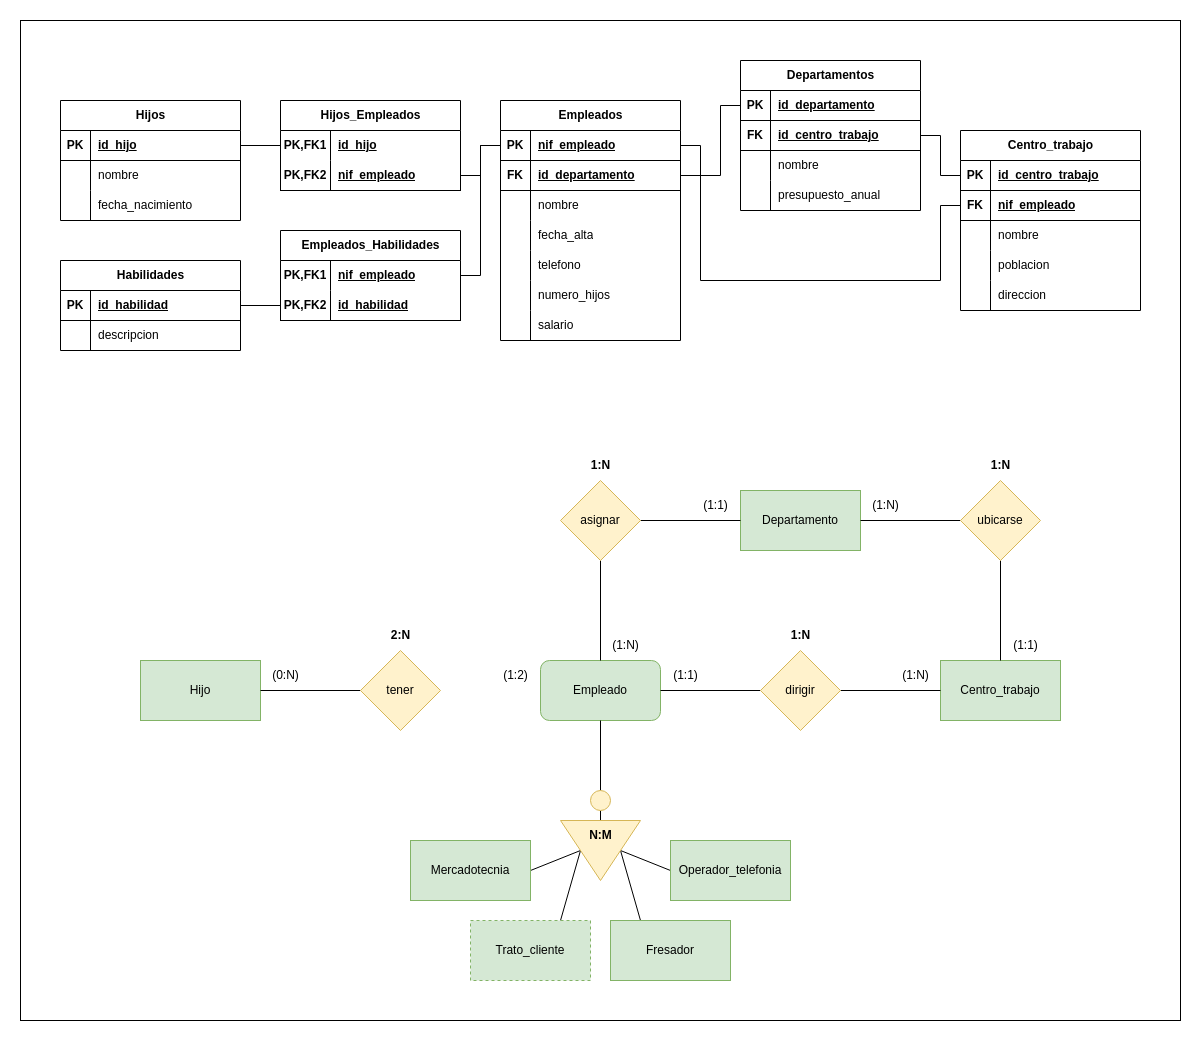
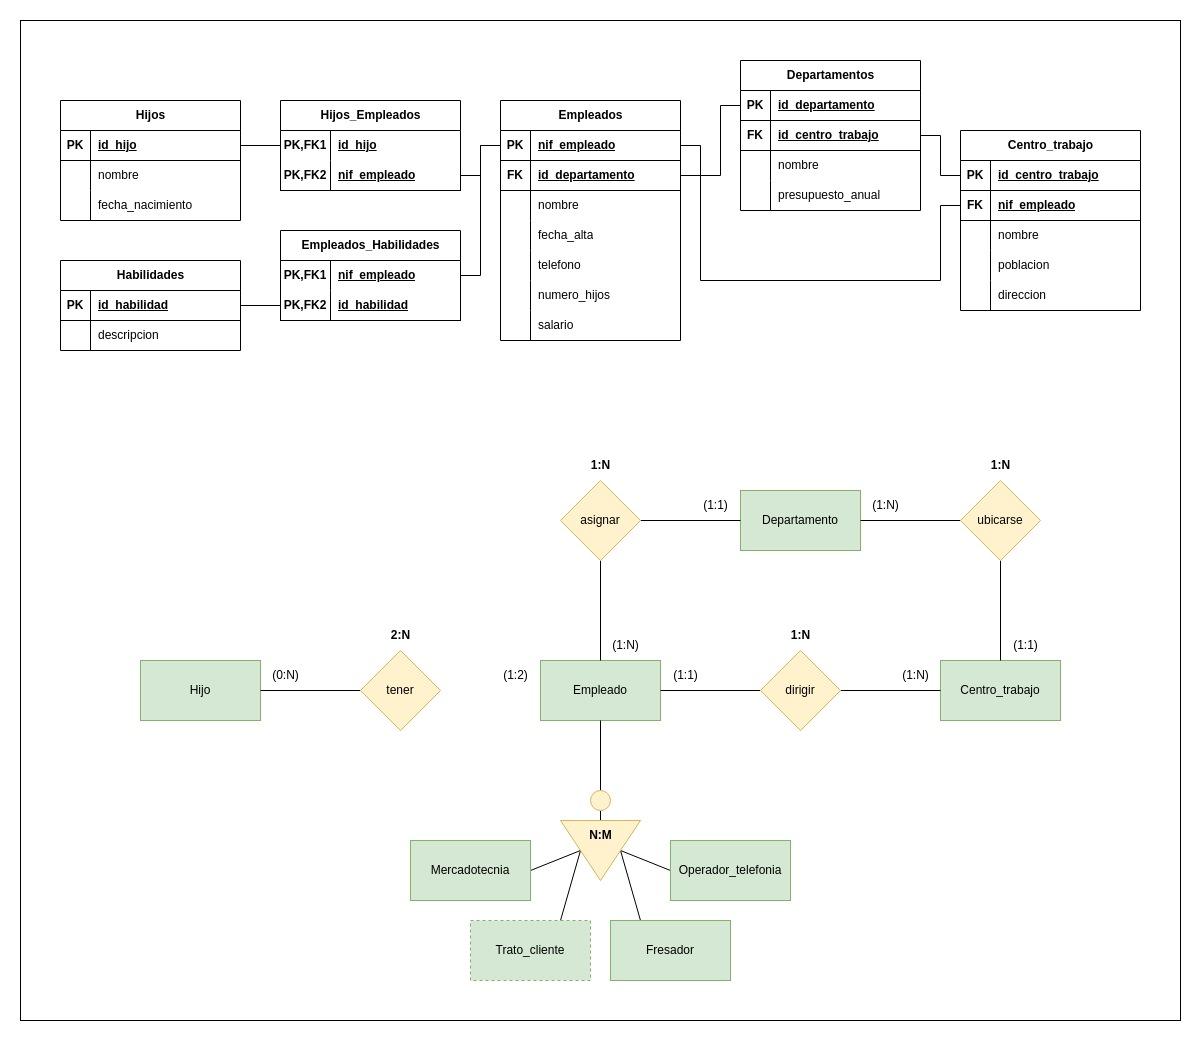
node "Empleado": shape rounded rectangle -> rectangle
